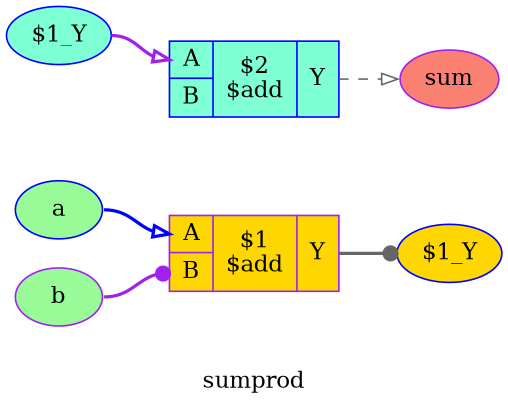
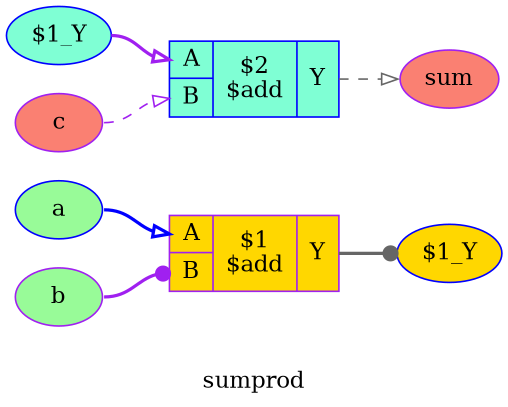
node "c": added
